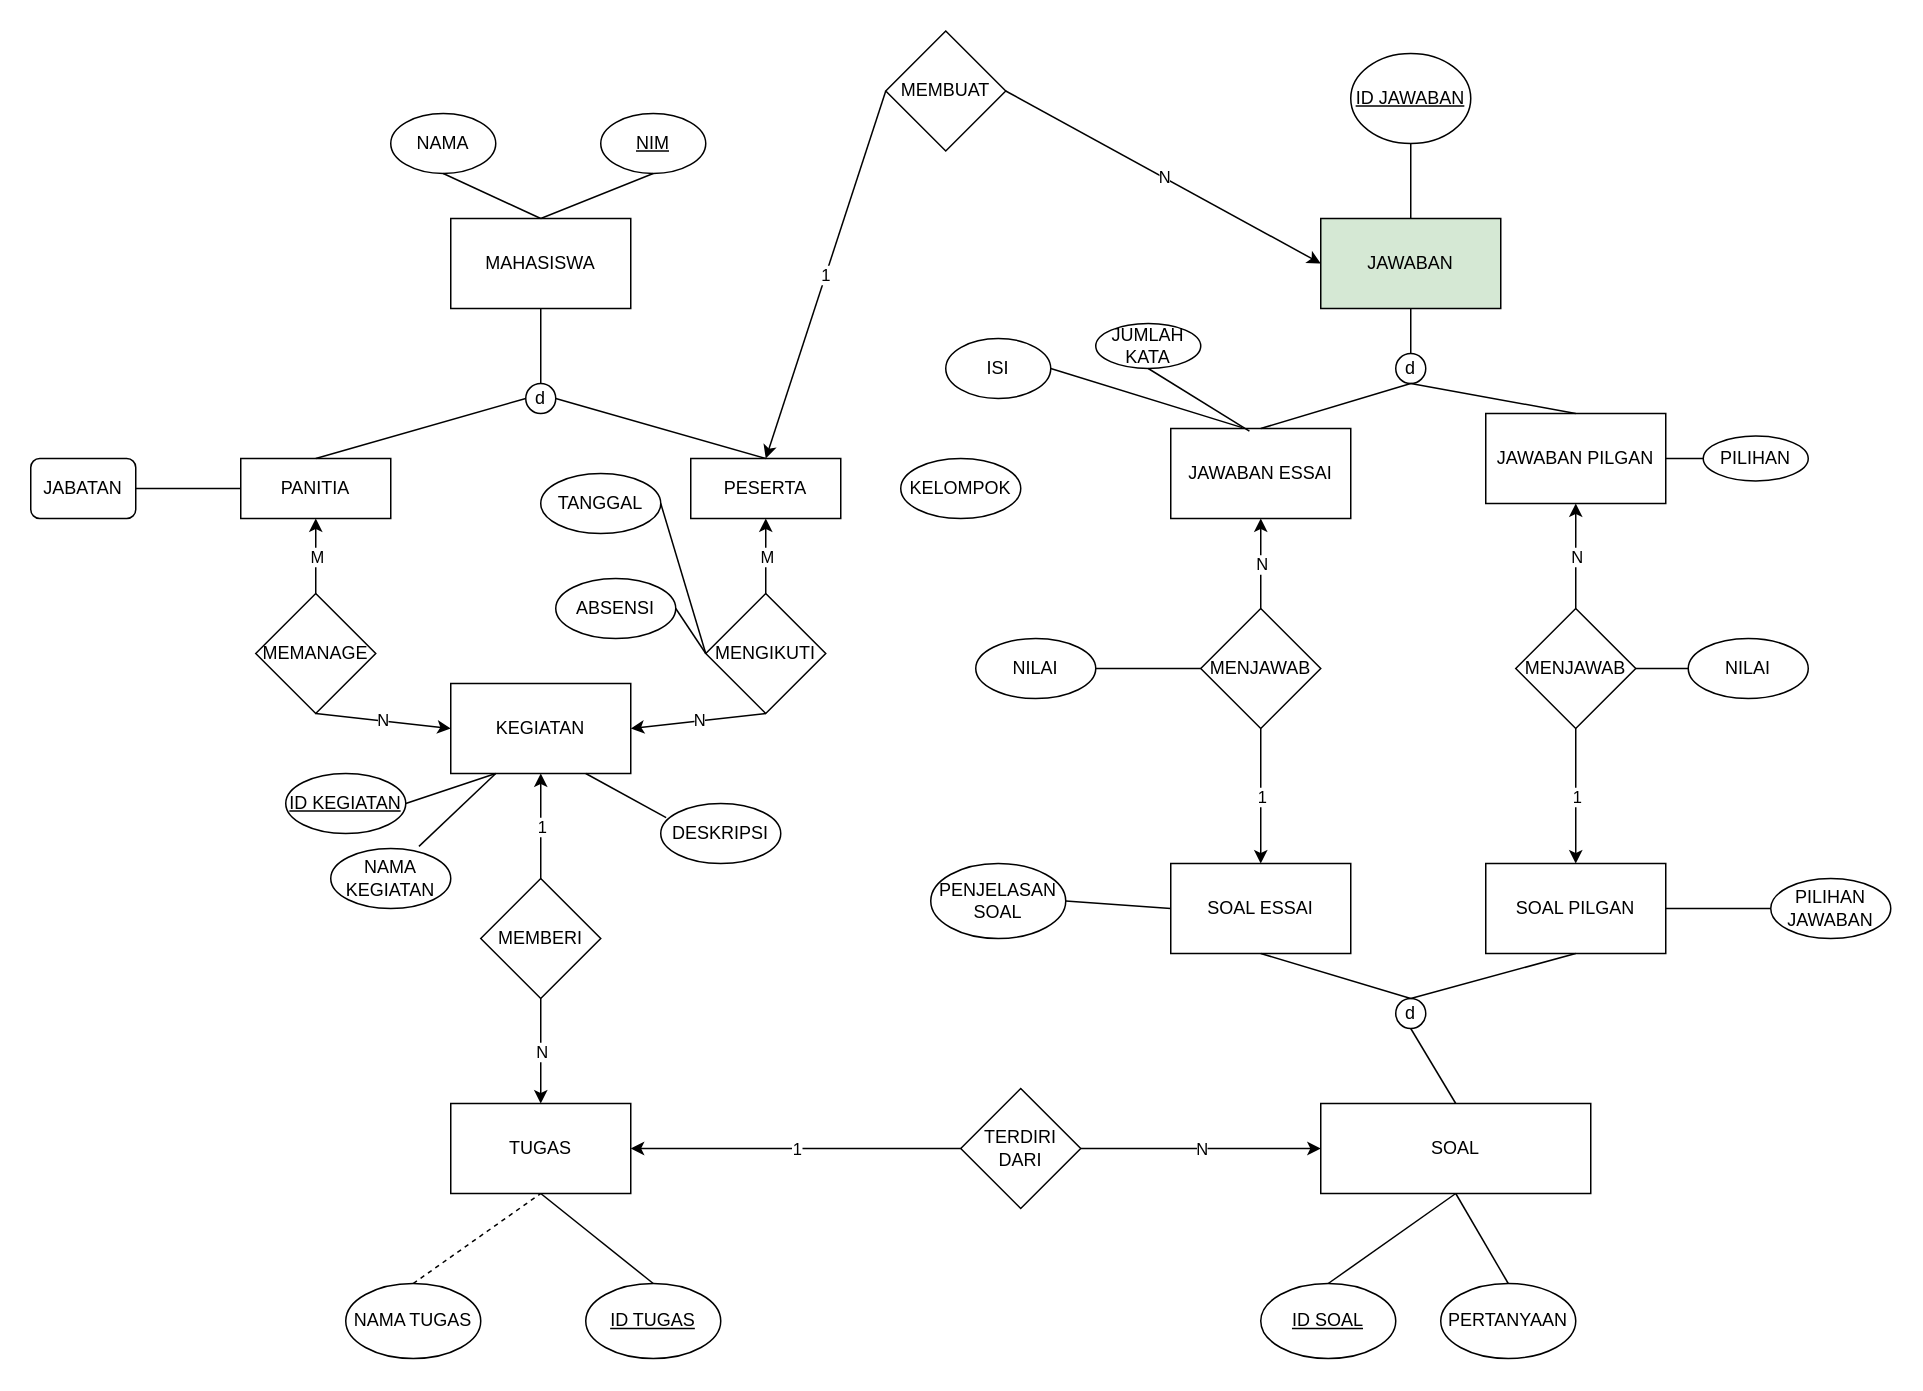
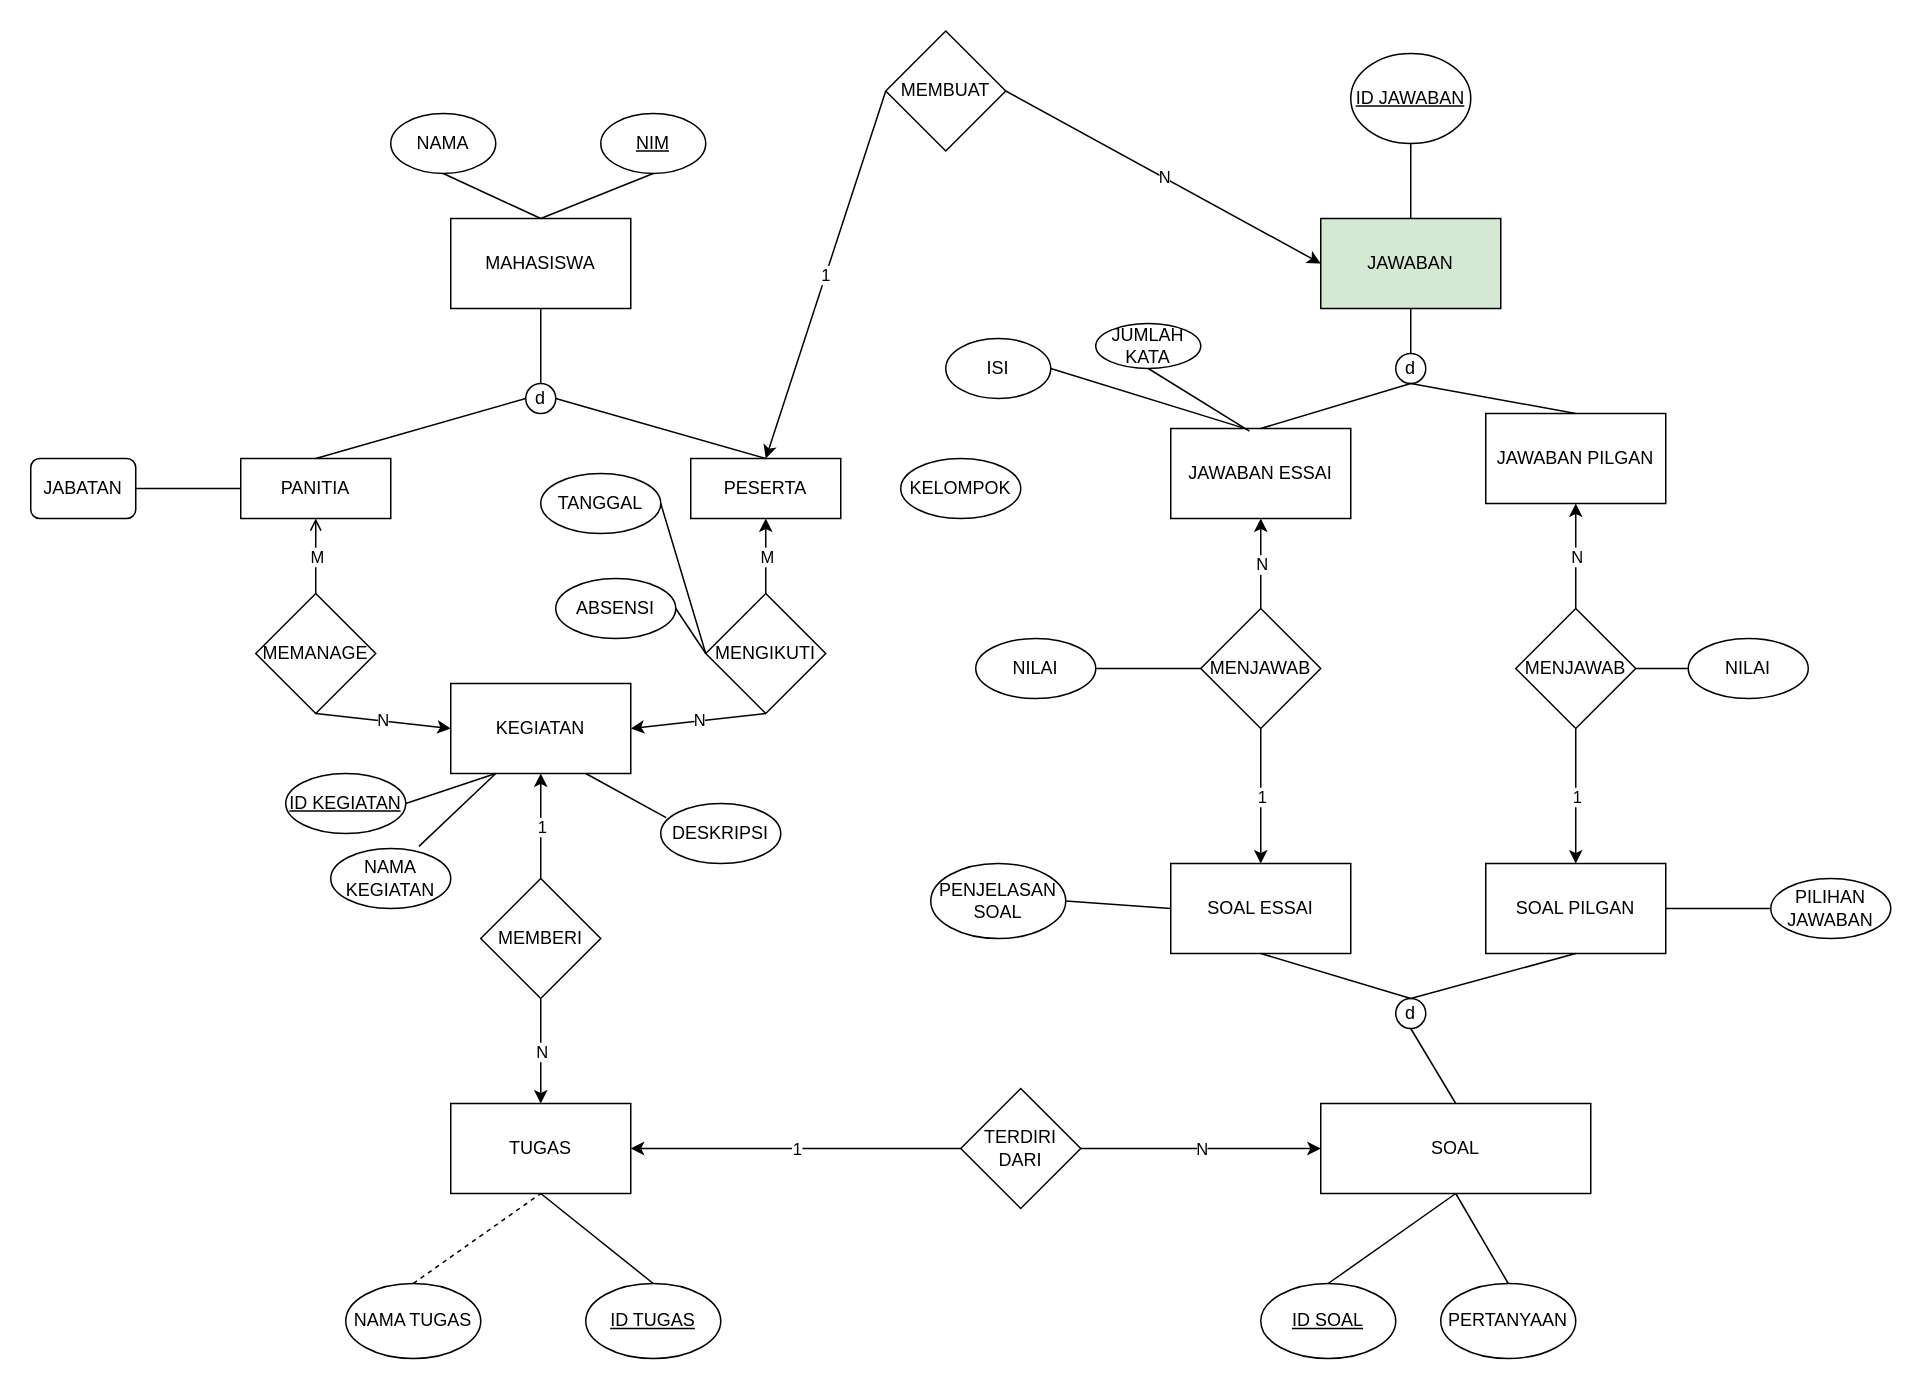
edge "JAWABAN PILGAN" -- "PILIHAN": removed
node "PILIHAN": removed
edge "MEMANAGE" -> "PANITIA": arrowhead classic -> open
